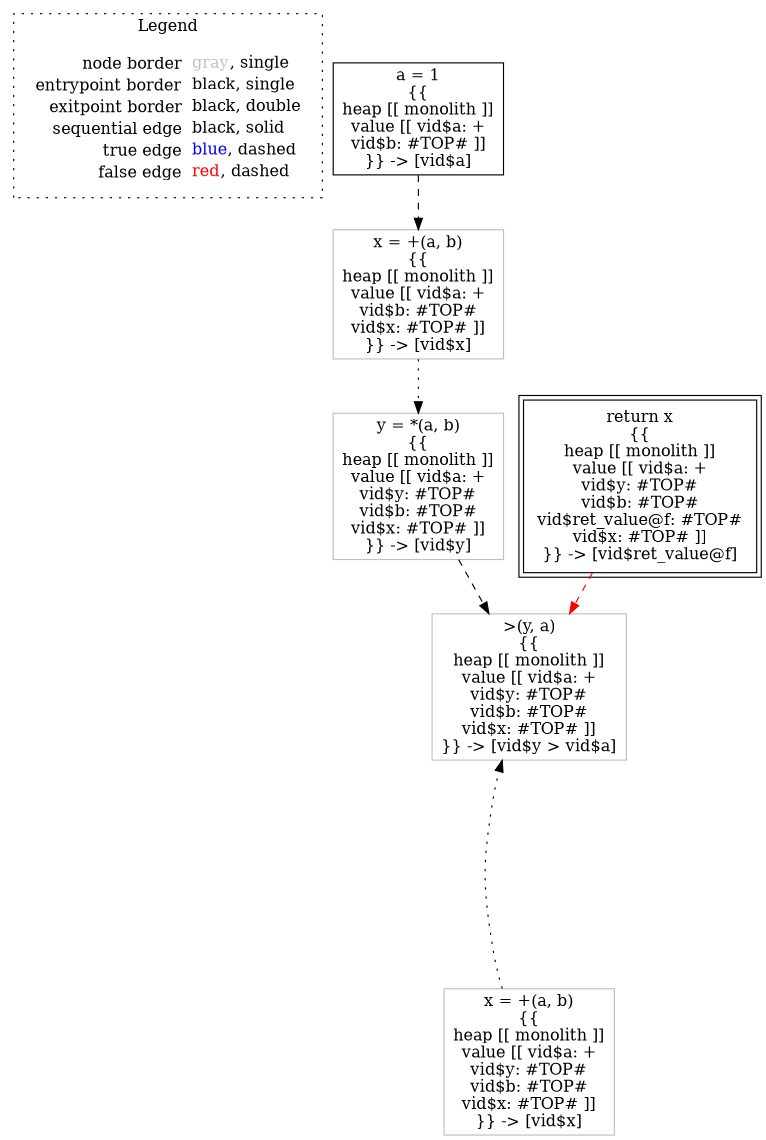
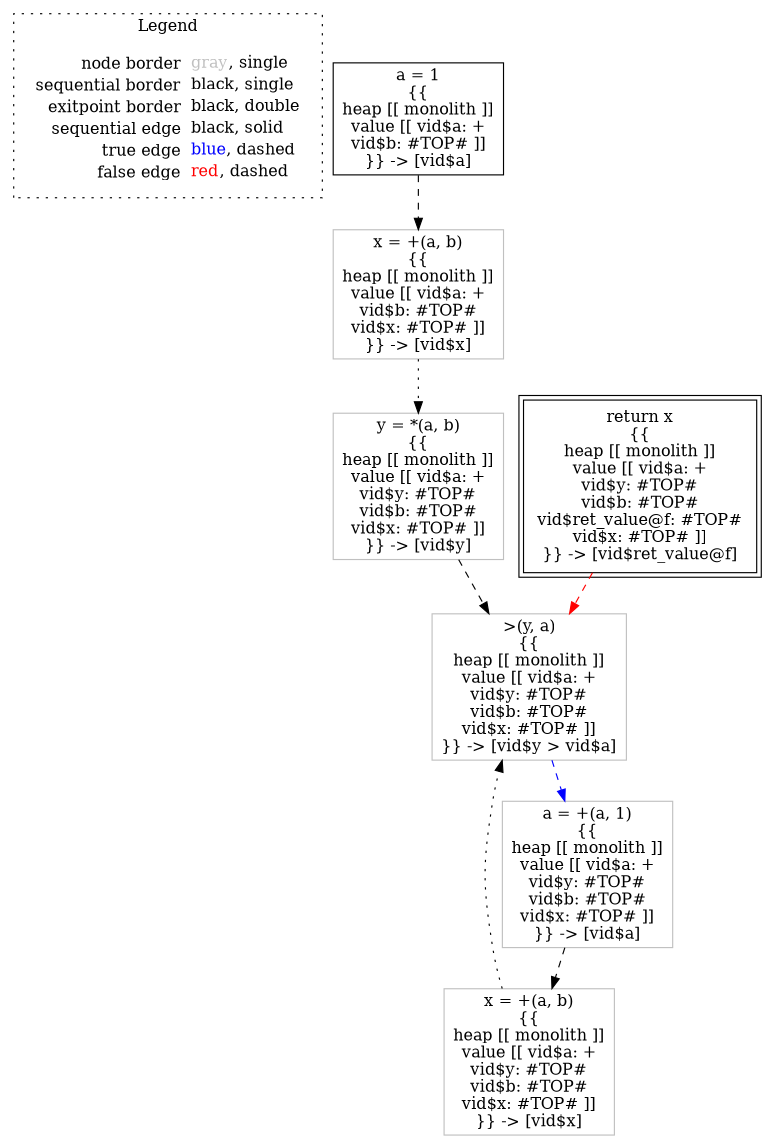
node "node border": text "entrypoint border" -> "sequential border"
node "a = +(a, 1)": added
